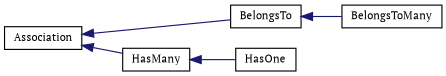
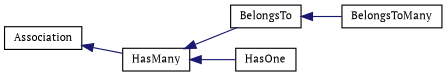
edge "BelongsTo" -> "Association": now "BelongsTo" -> "HasMany"
